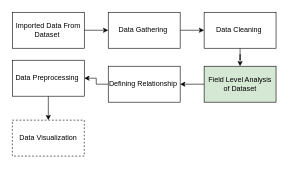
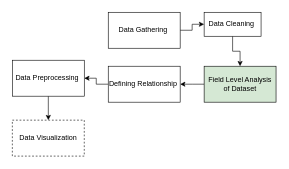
node "Imported Data From Dataset": removed
edge "Imported Data From Dataset" -> "Data Gathering": removed
node "Data Cleaning": size 72x36 -> 57x24
